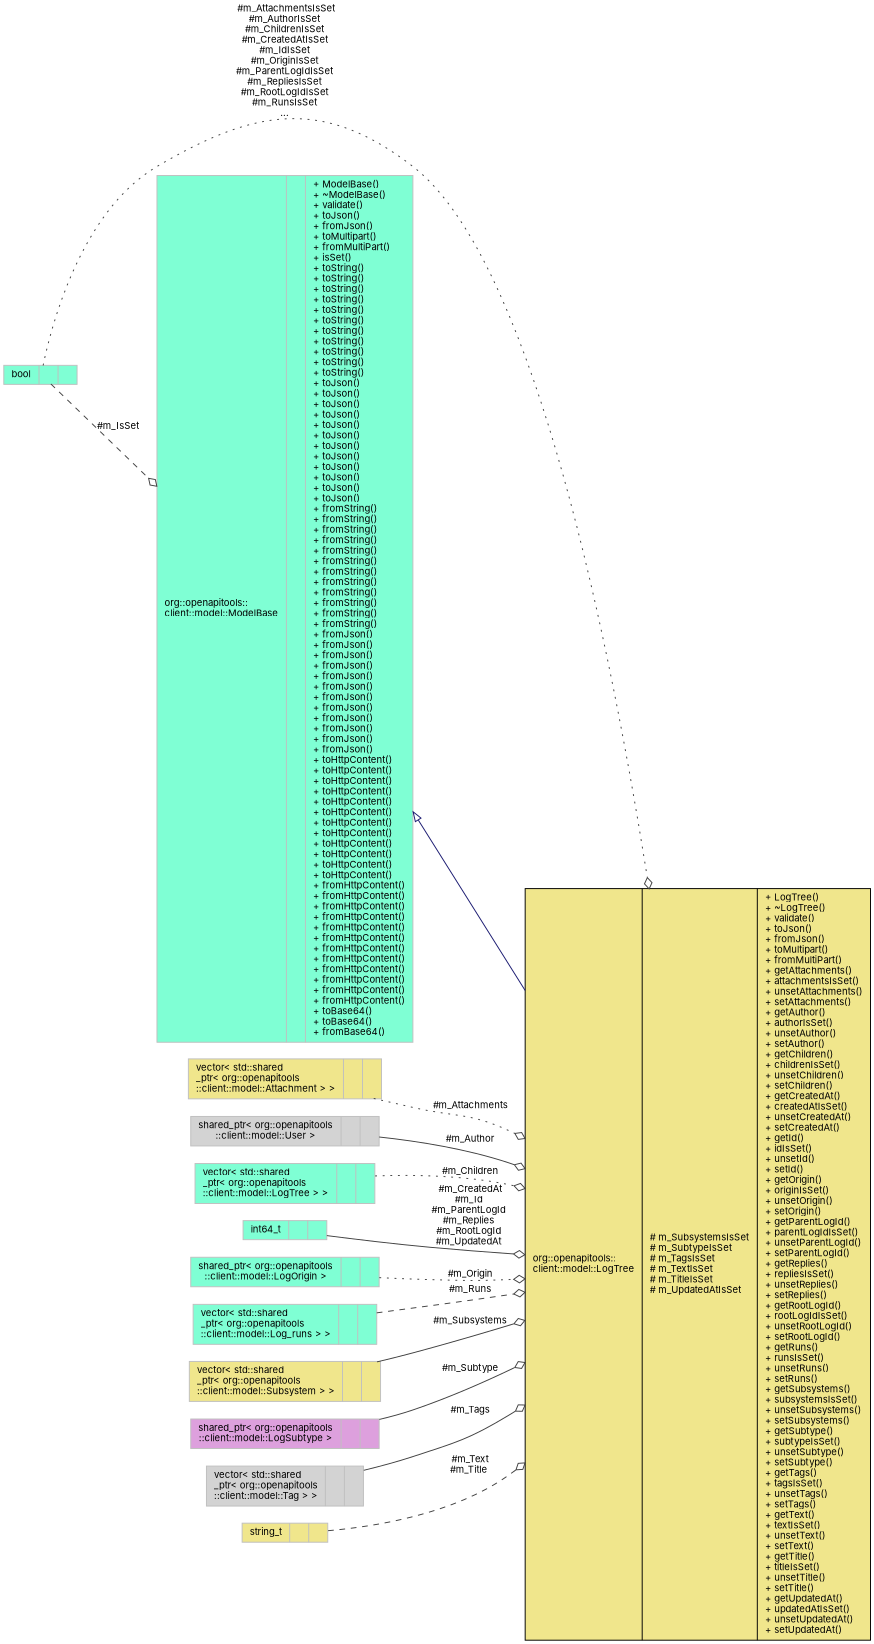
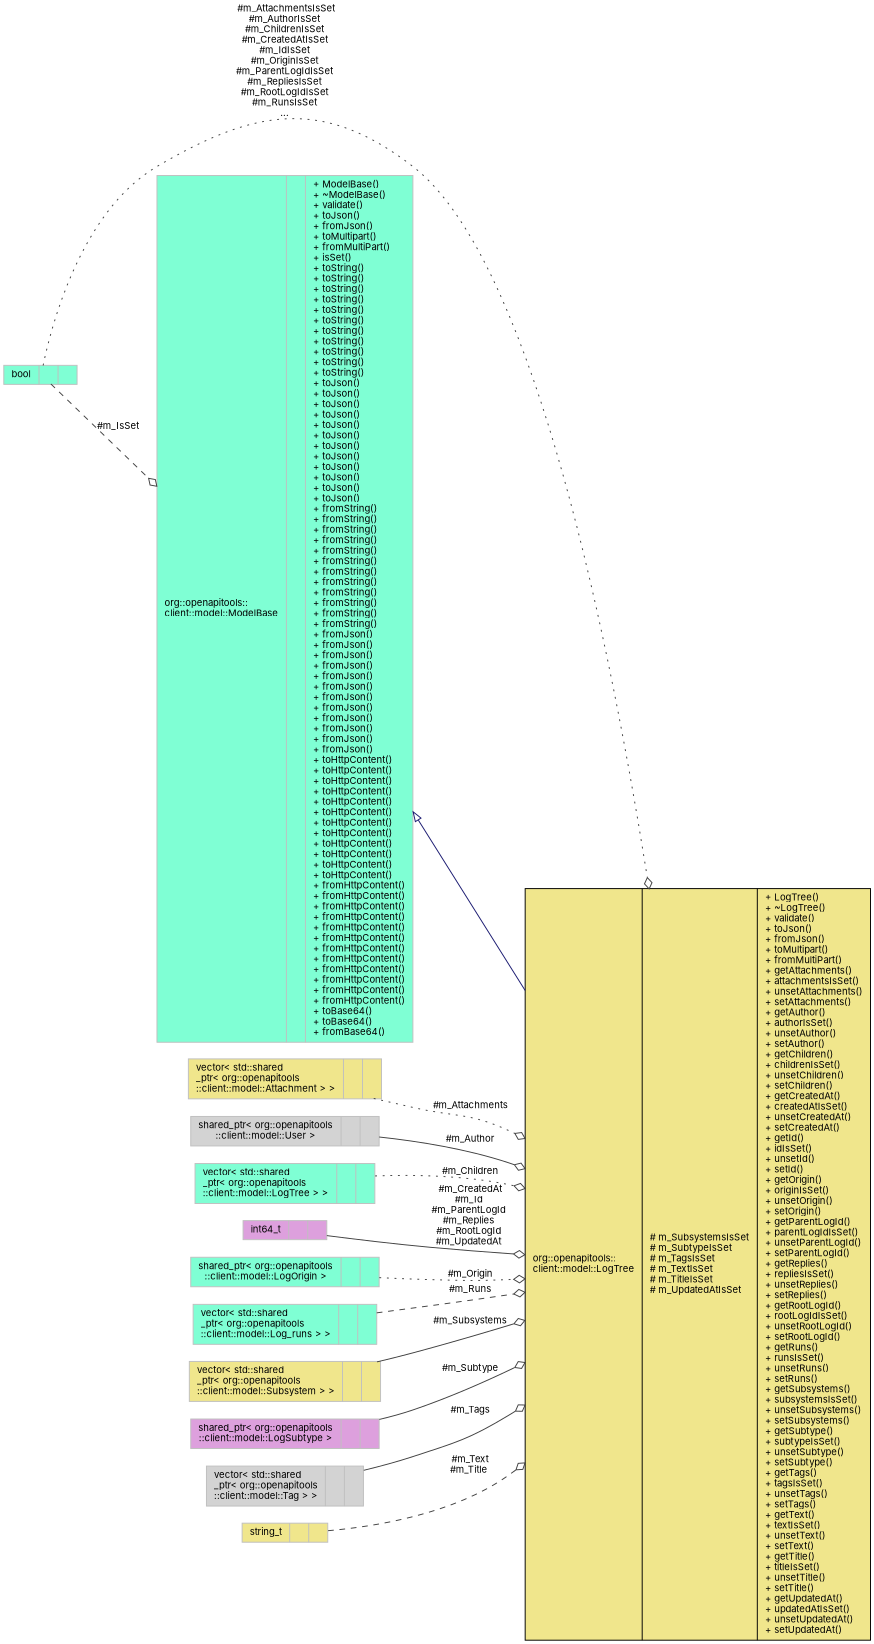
node "int64_t": fillcolor aquamarine -> plum
